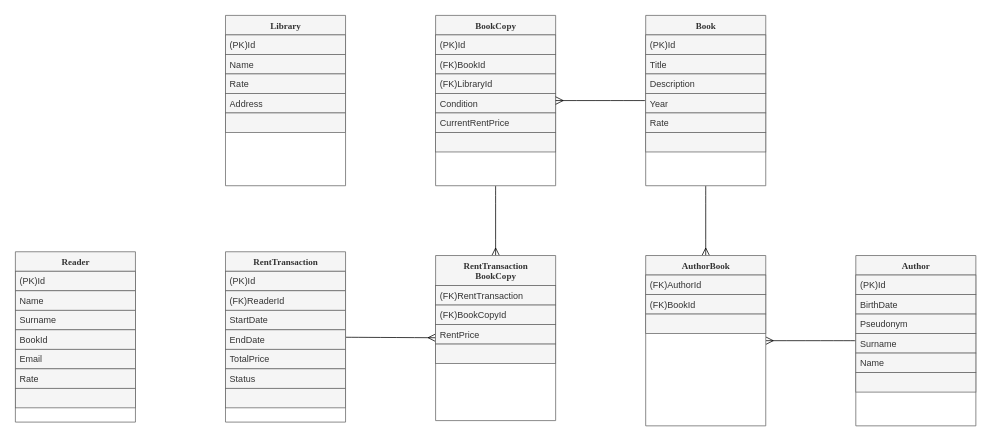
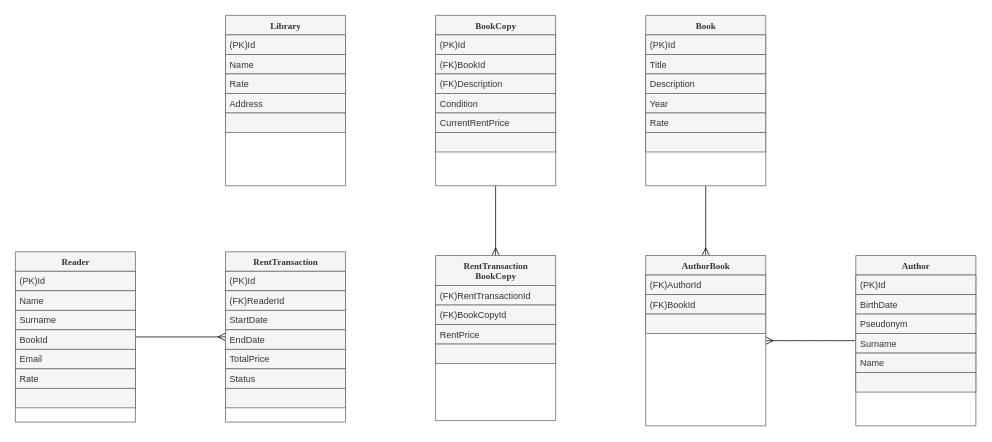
node "(FK)LibraryId": label "(FK)LibraryId" -> "(FK)Description"
edge "Book" -> "BookCopy": removed
node "(FK)RentTransaction": label "(FK)RentTransaction" -> "(FK)RentTransactionId"
edge "Reader" -> "RentTransaction": added
edge "RentTransaction" -> "RentTransaction BookCopy": removed
